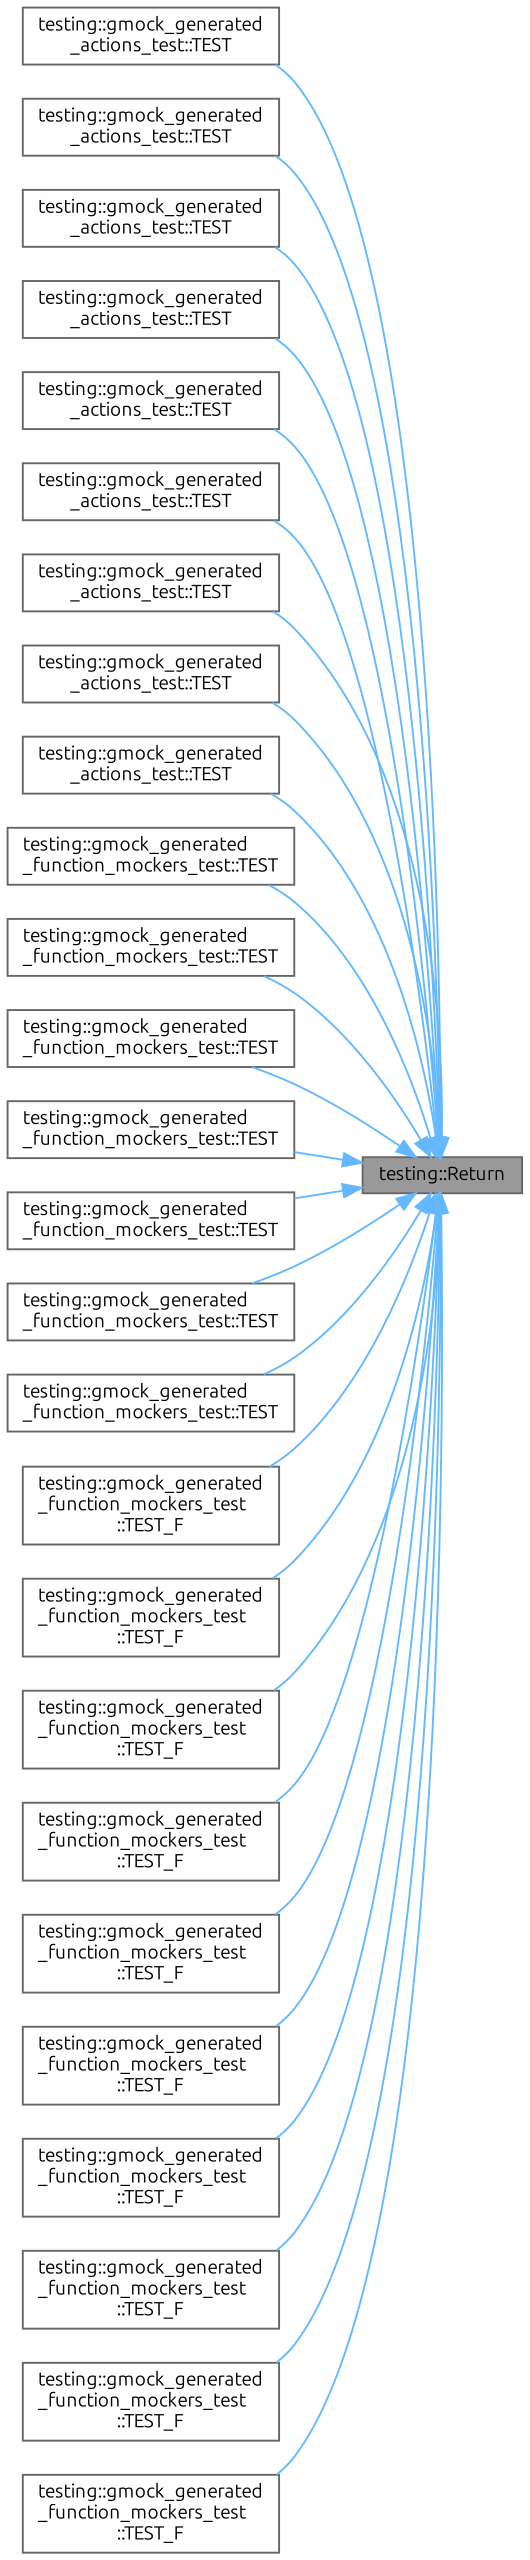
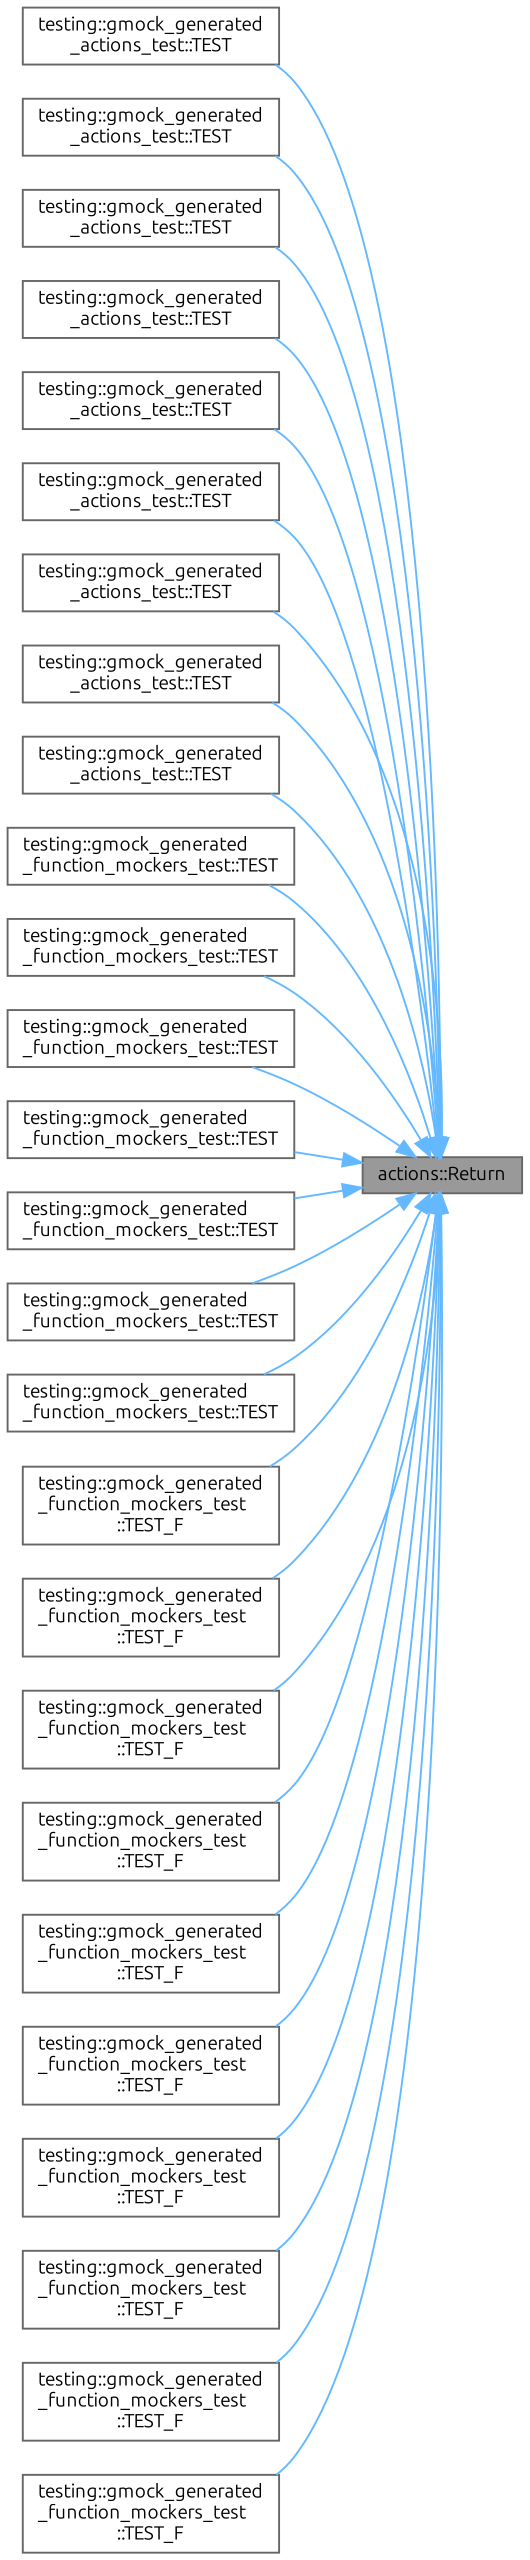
node "testing::Return": label "testing::Return" -> "actions::Return"
